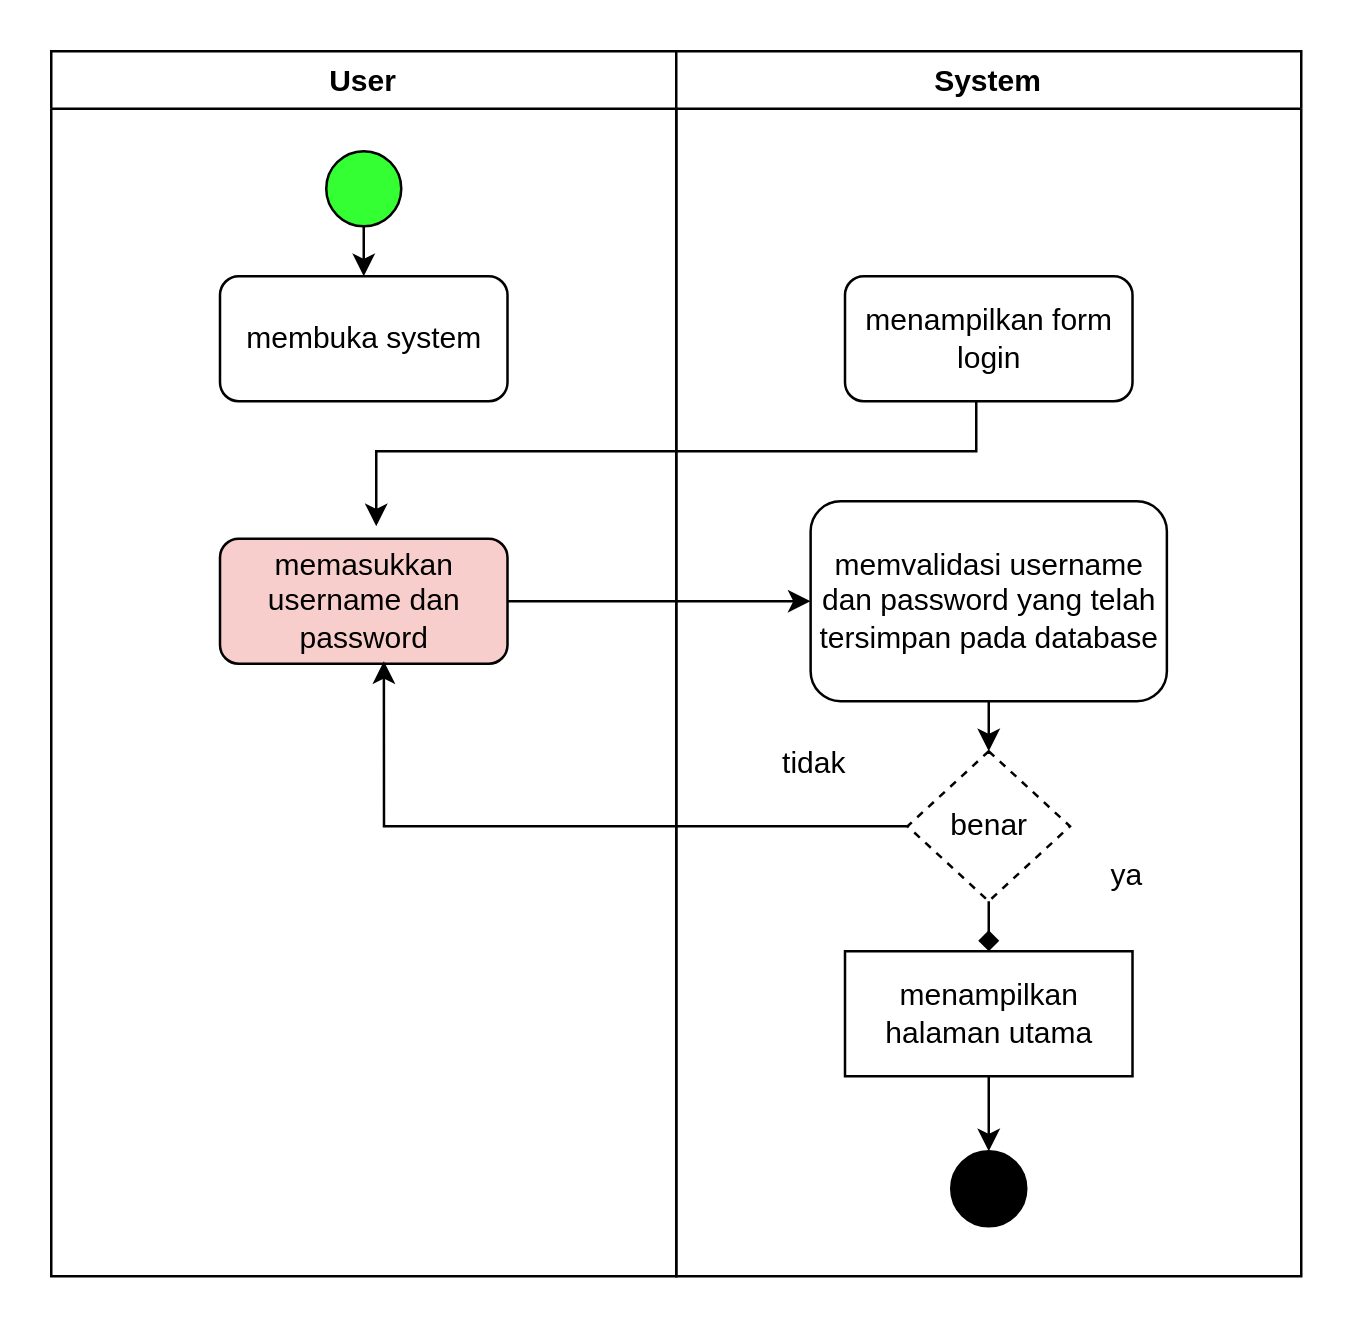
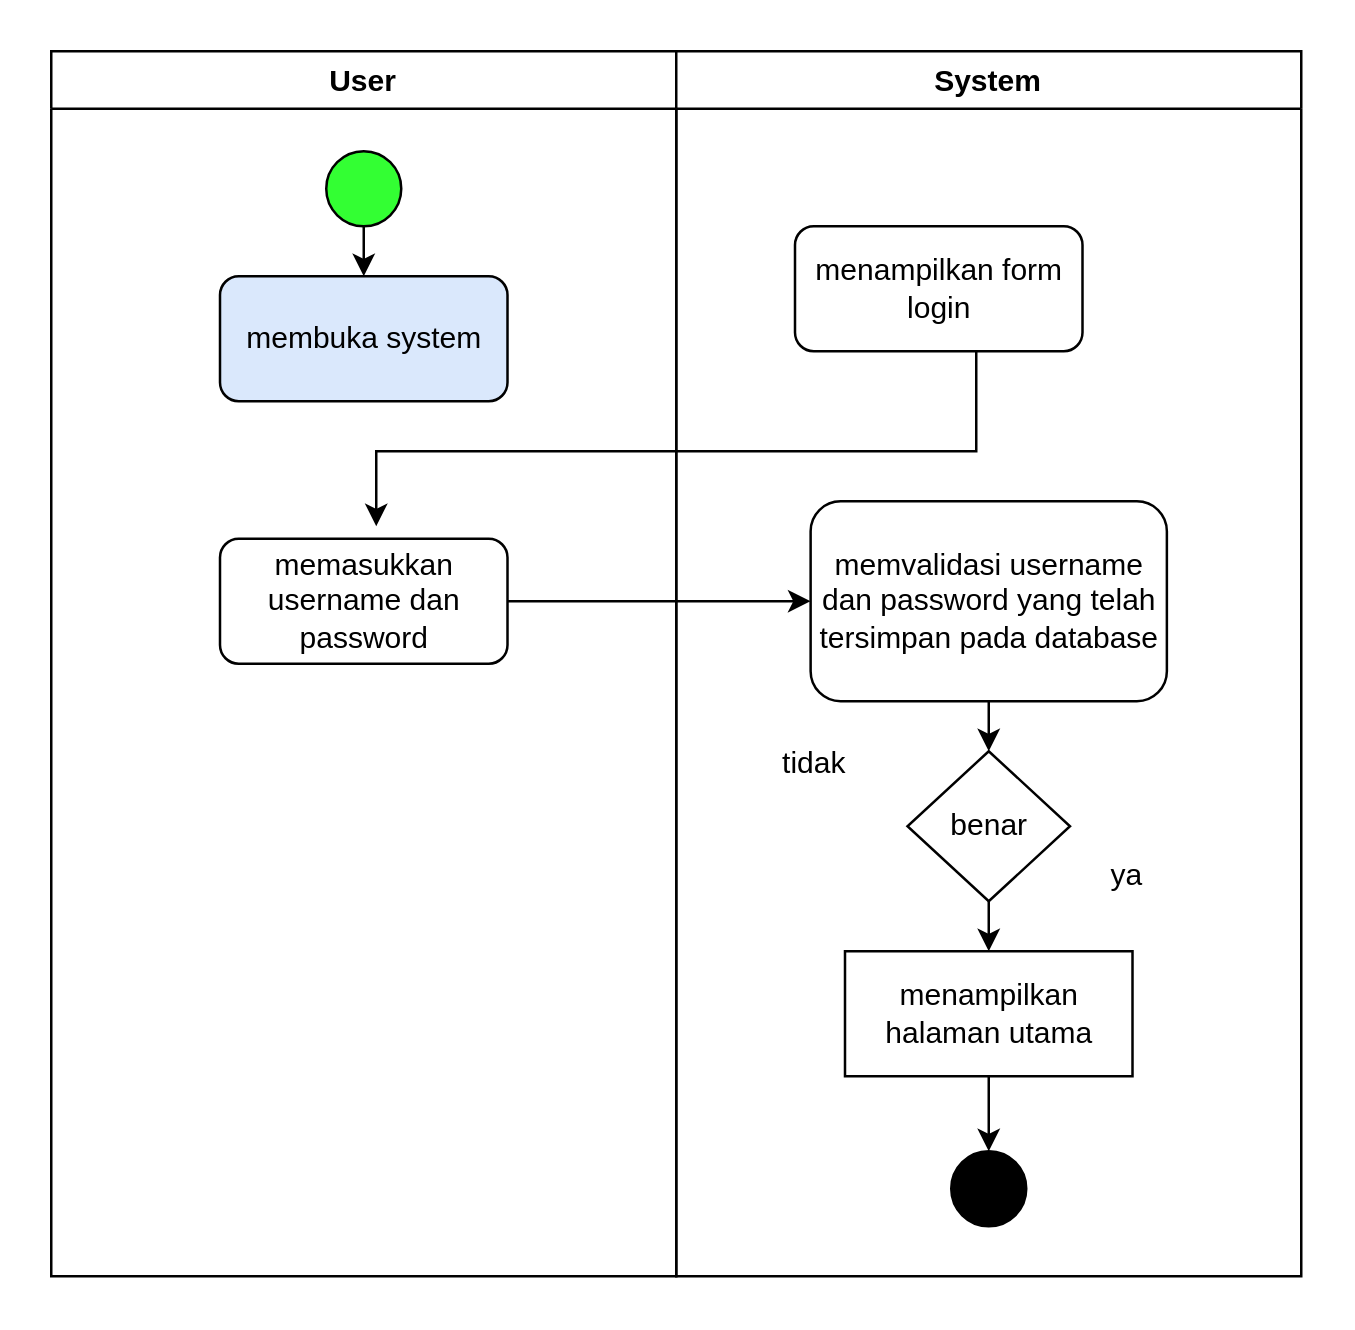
node "membuka system": fillcolor #ffffff -> #dae8fc
node "menampilkan form login": moved (989, 339) -> (939, 289)
node "memasukkan username dan password": fillcolor #f8cecc -> #ffffff
edge "benar" -> "memasukkan username dan password": removed
node "benar": style dashed -> solid
edge "benar" -> "menampilkan halaman utama": arrowhead diamond -> classic
